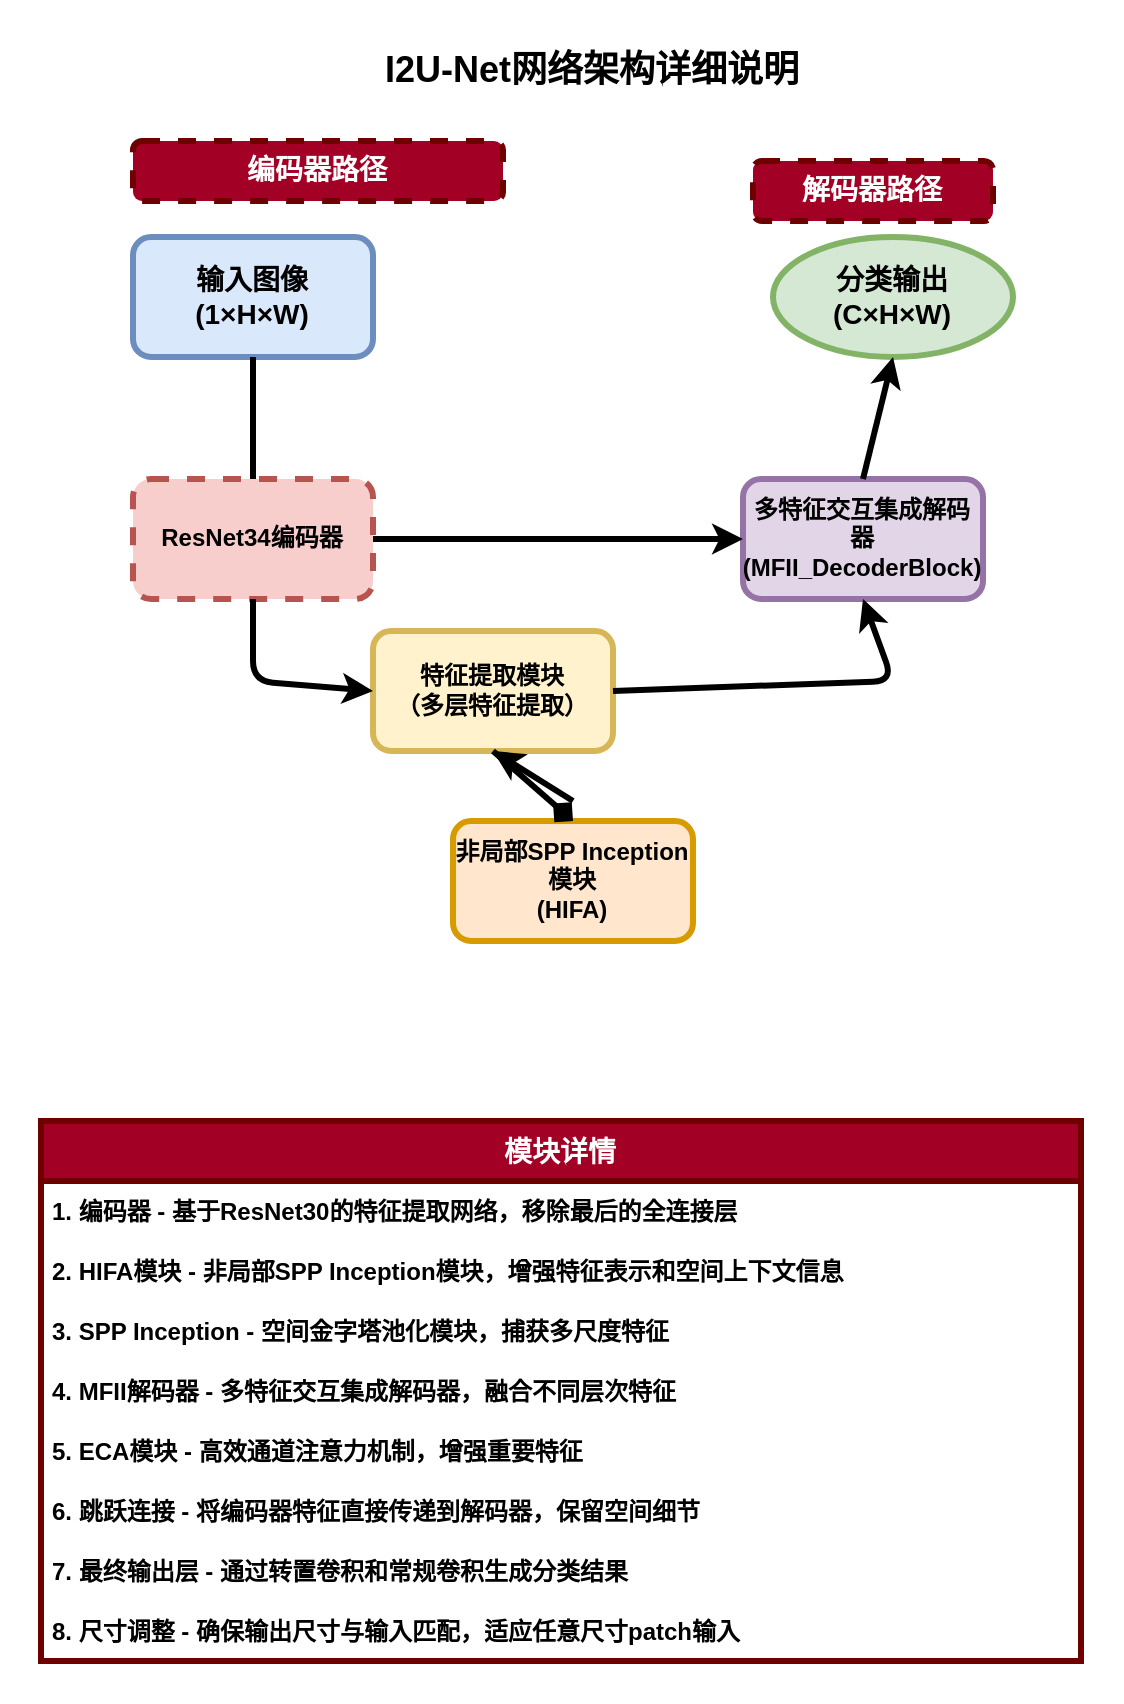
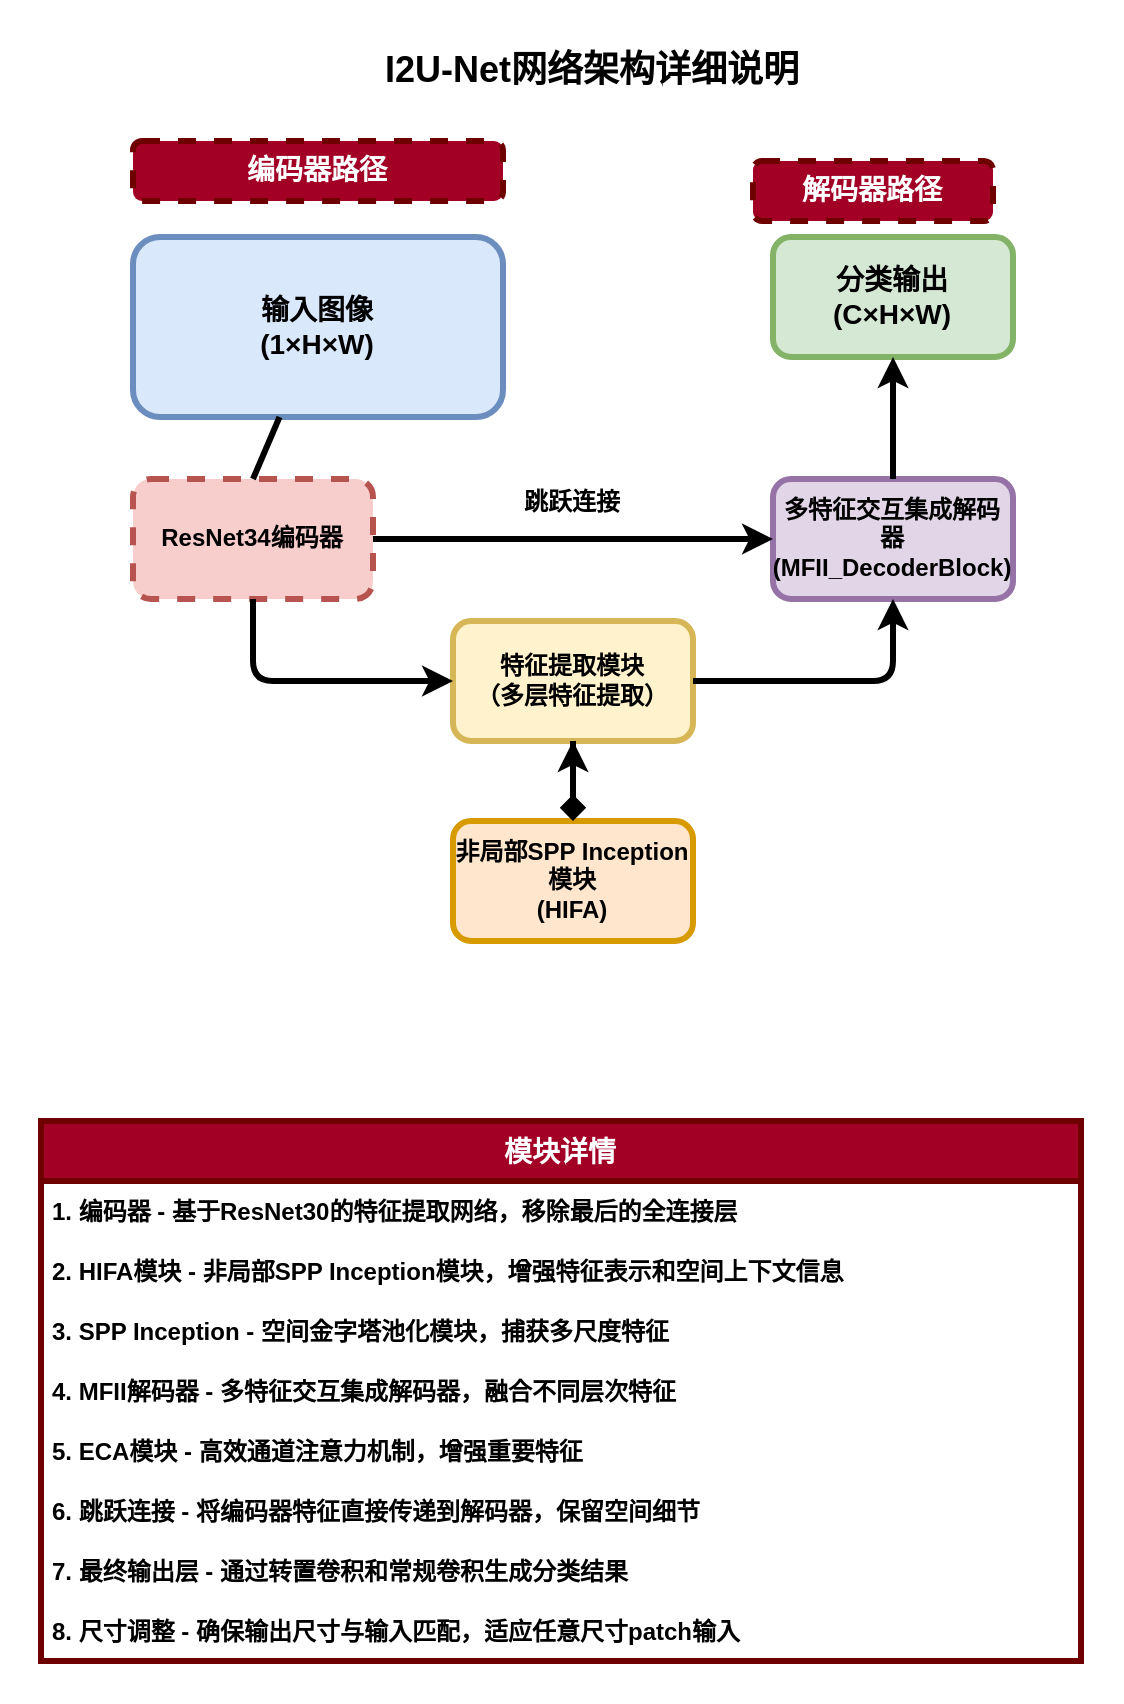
node "输入图像 (1×H×W)": size 240x120 -> 370x180
node "分类输出 (C×H×W)": shape ellipse -> rounded rectangle
node "跳跃连接": added
node "多特征交互集成解码器 (MFII_DecoderBlock)": moved (863, 539) -> (893, 539)
node "特征提取模块 （多层特征提取）": moved (493, 691) -> (573, 681)
